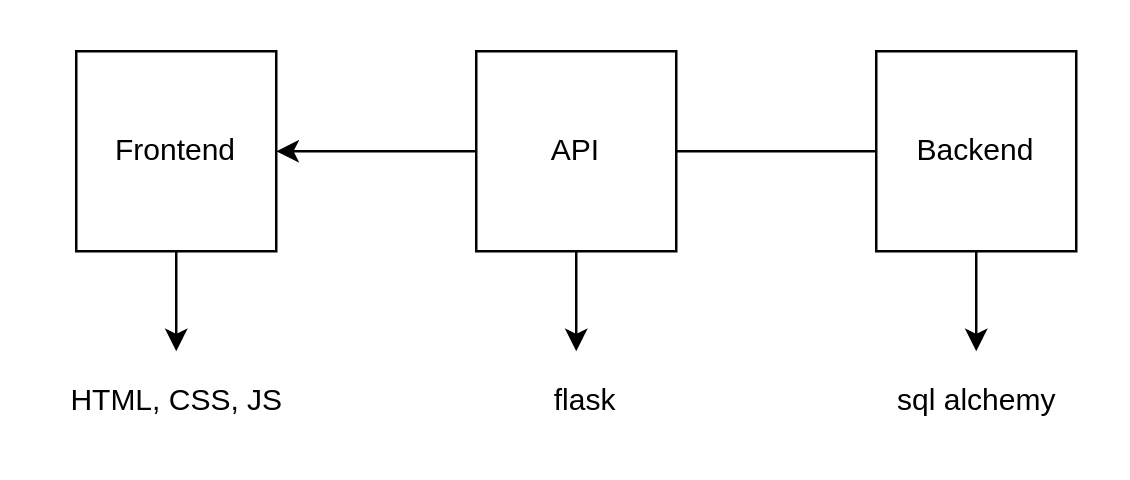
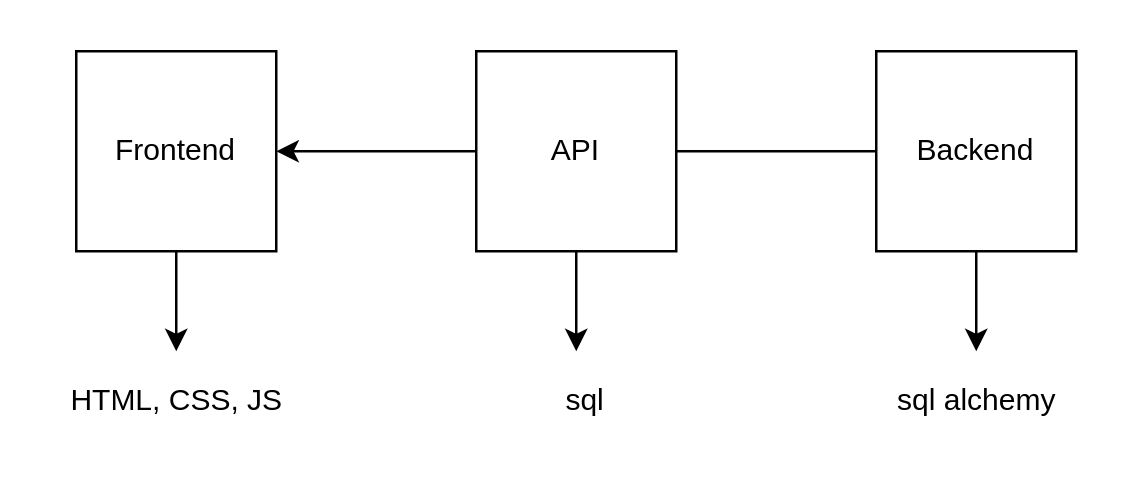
node "flask": label "flask" -> "sql"
